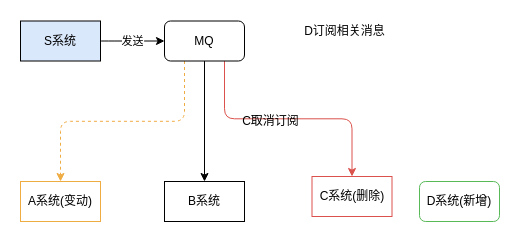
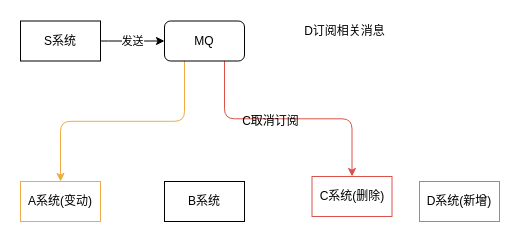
node "S系统": fillcolor #dae8fc -> #ffffff
edge "MQ" -> "B系统": removed
edge "MQ" -> "A系统(变动)": style dashed -> solid
node "D系统(新增)": shape rounded rectangle -> rectangle
